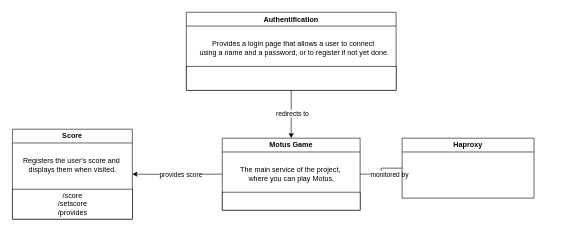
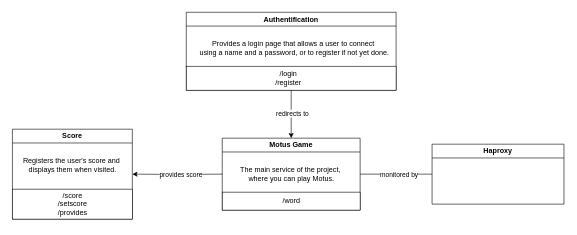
node "/login /register": added
node "Haproxy": moved (468, 168) -> (498, 174)
node "/word": added
